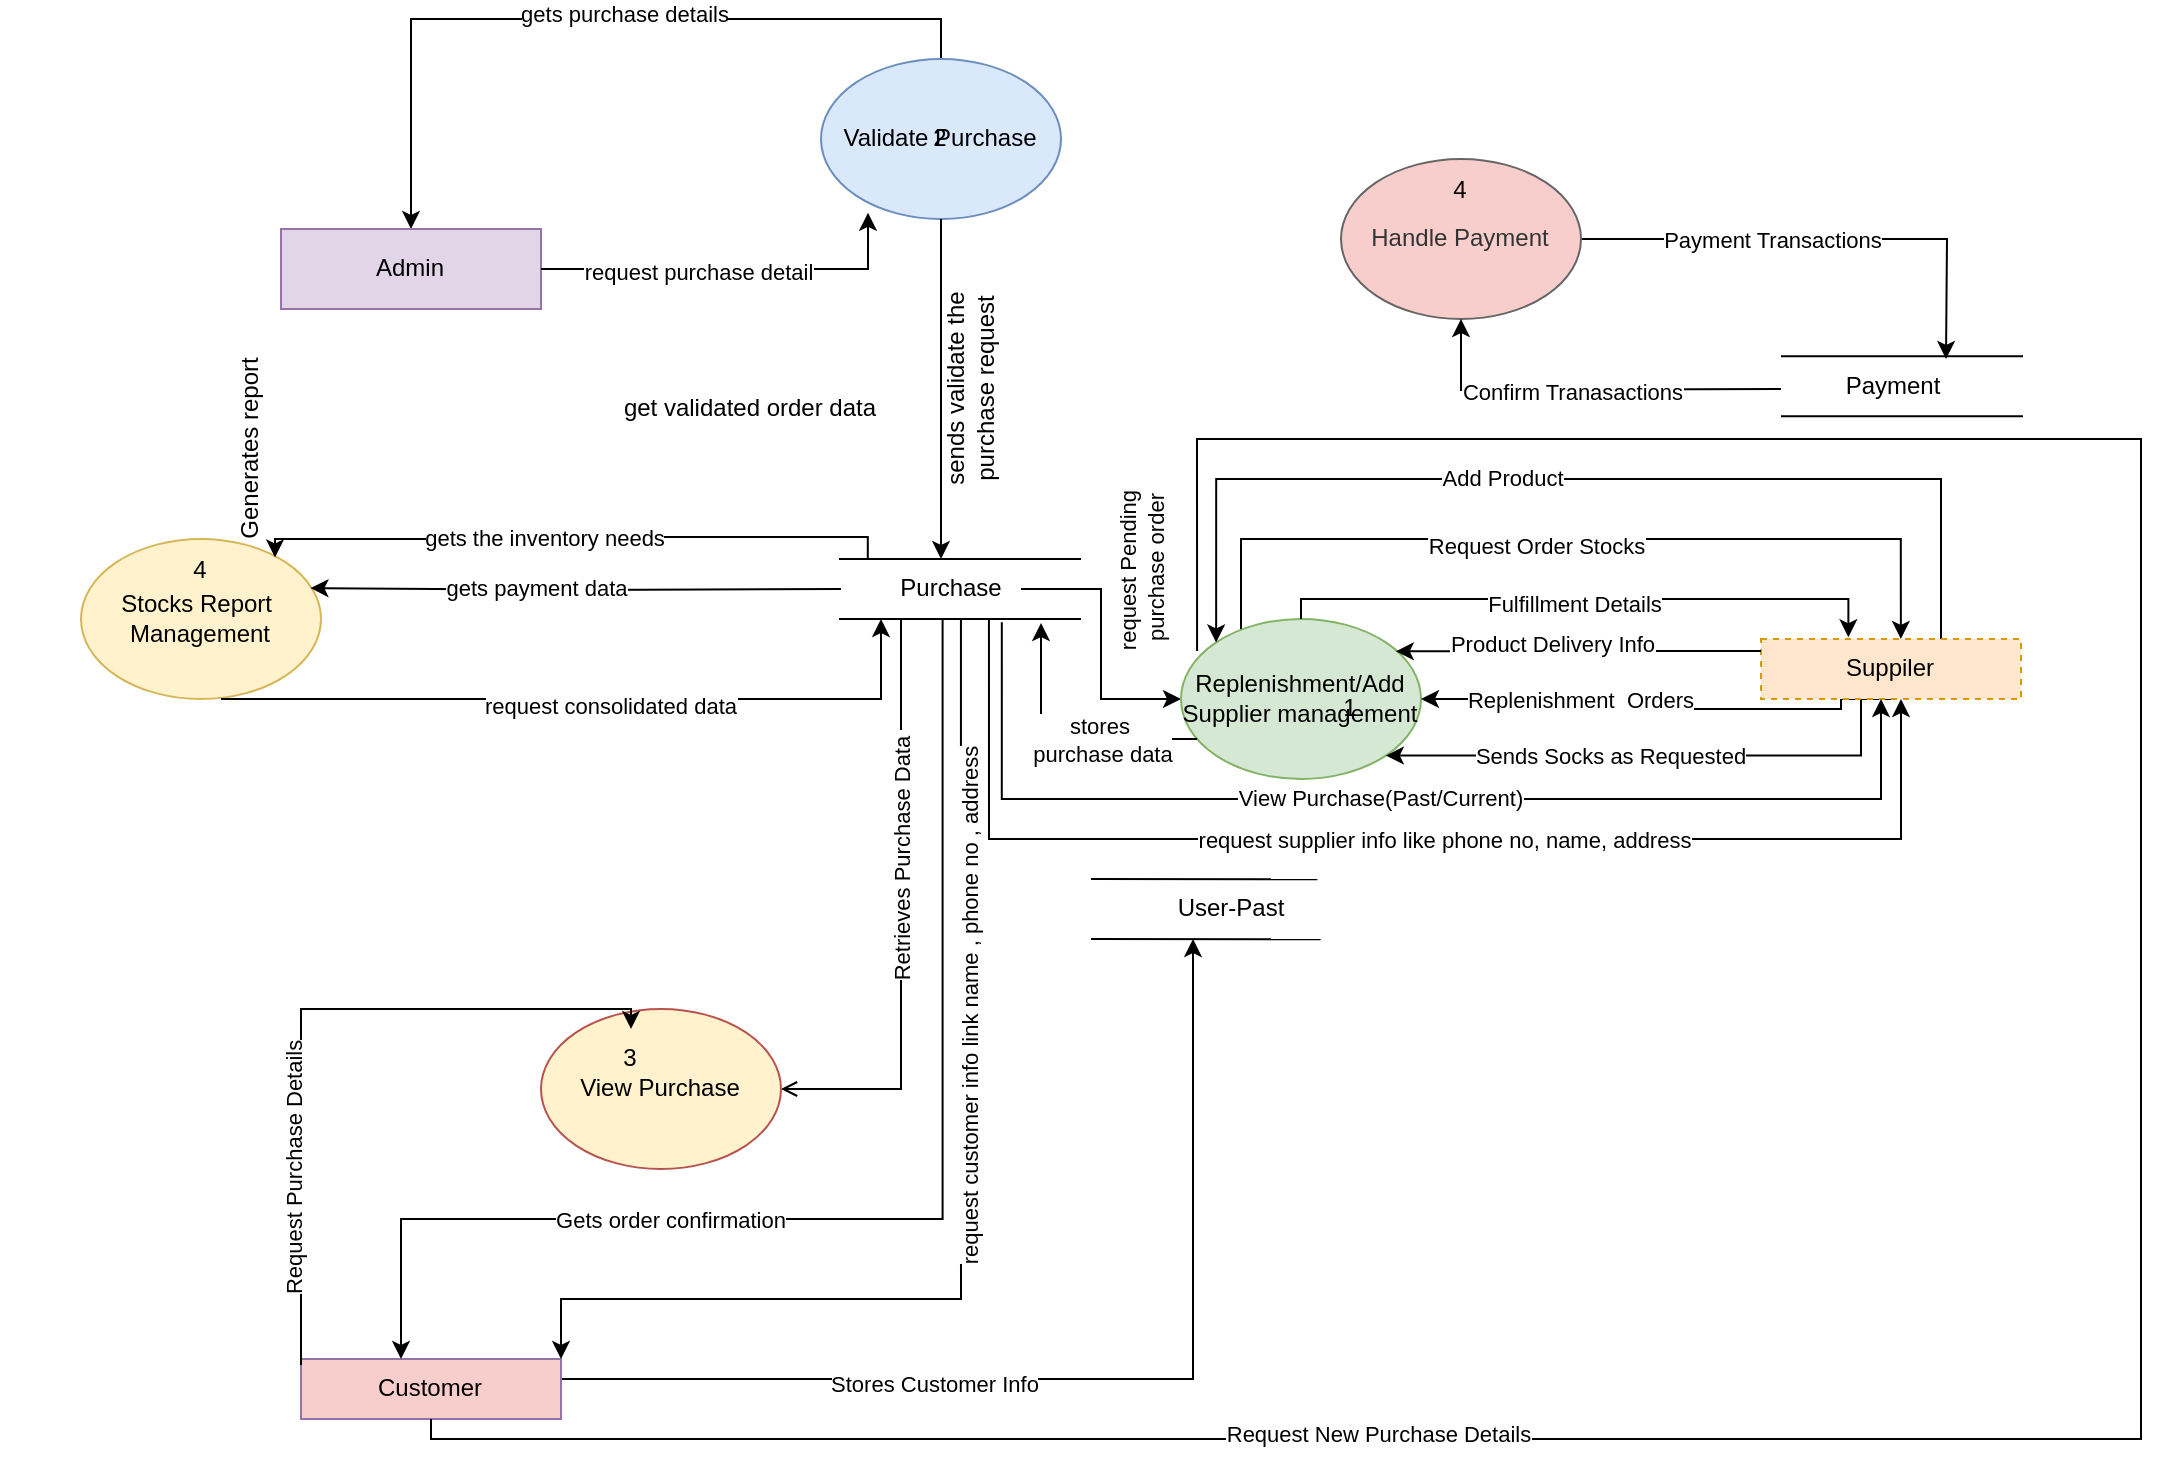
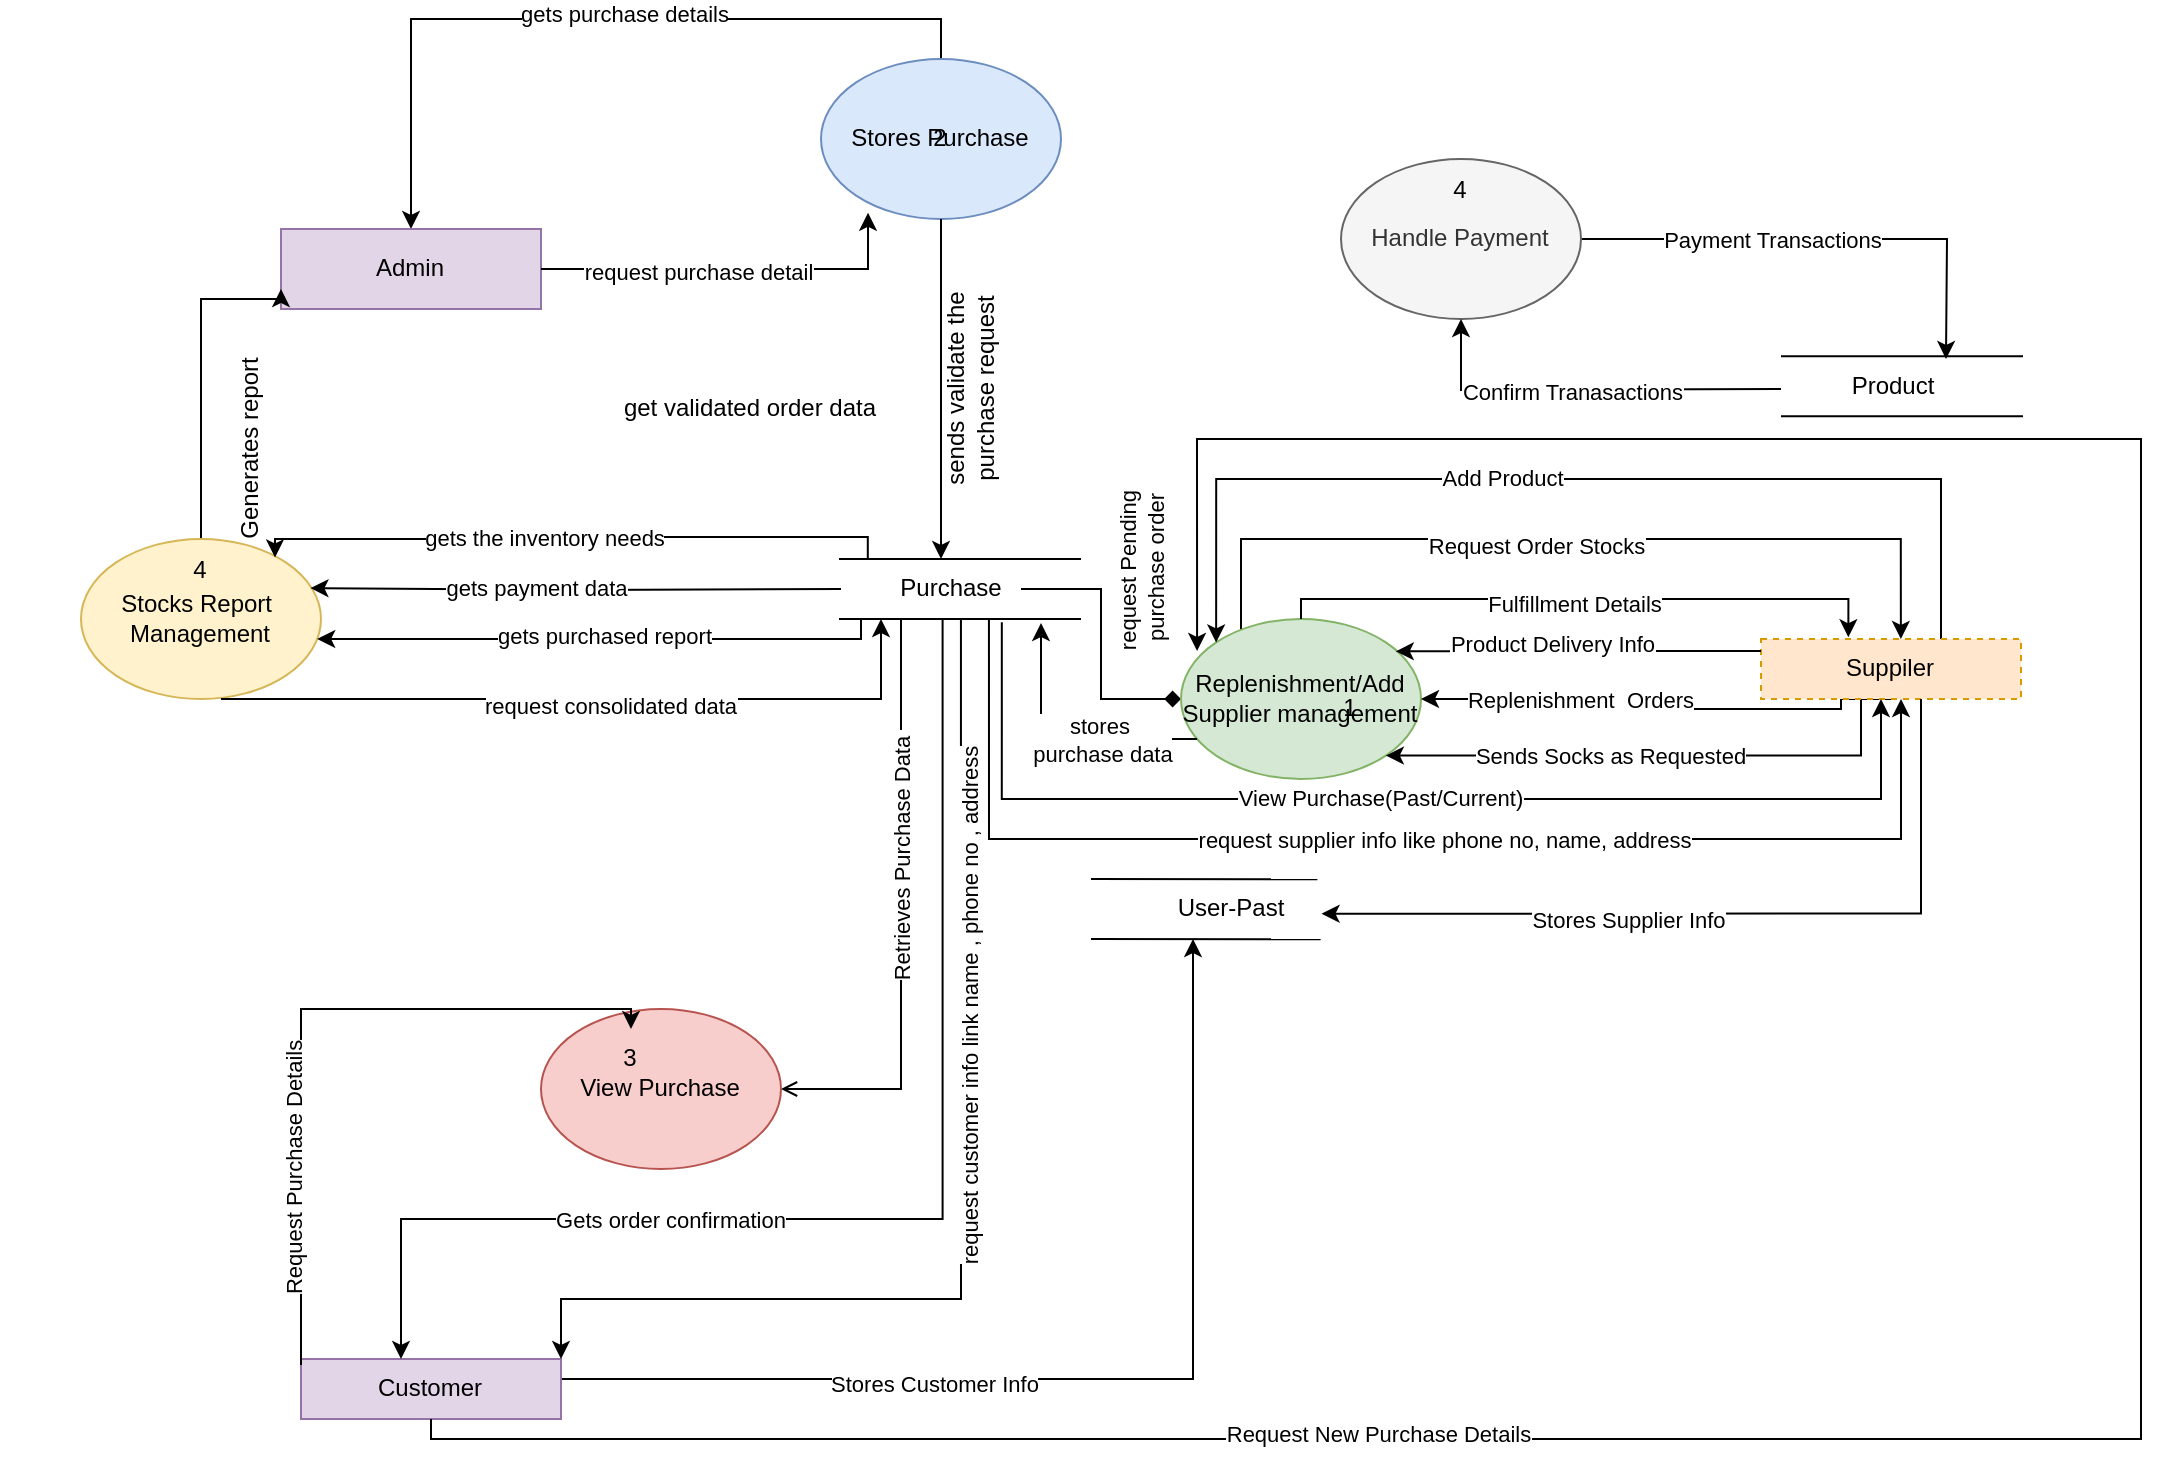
node "Validate Purchase": label "Validate Purchase" -> "Stores Purchase"
node "Handle Payment": fillcolor #f8cecc -> #f5f5f5
edge "Stocks Report Management" -> "Admin": added
node "Payment": label "Payment" -> "Product"
edge "Purchase" -> "Stocks Report Management": added, label "gets purchased report"
edge "Replenishment/Add Supplier management" -- "Customer": arrowhead none -> classic
edge "Purchase" -> "Replenishment/Add Supplier management": arrowhead classic -> diamond
edge "Suppiler" -> "User-Past": added, label "Stores Supplier Info"
node "View Purchase": fillcolor #fff2cc -> #f8cecc
node "Customer": fillcolor #f8cecc -> #e1d5e7
